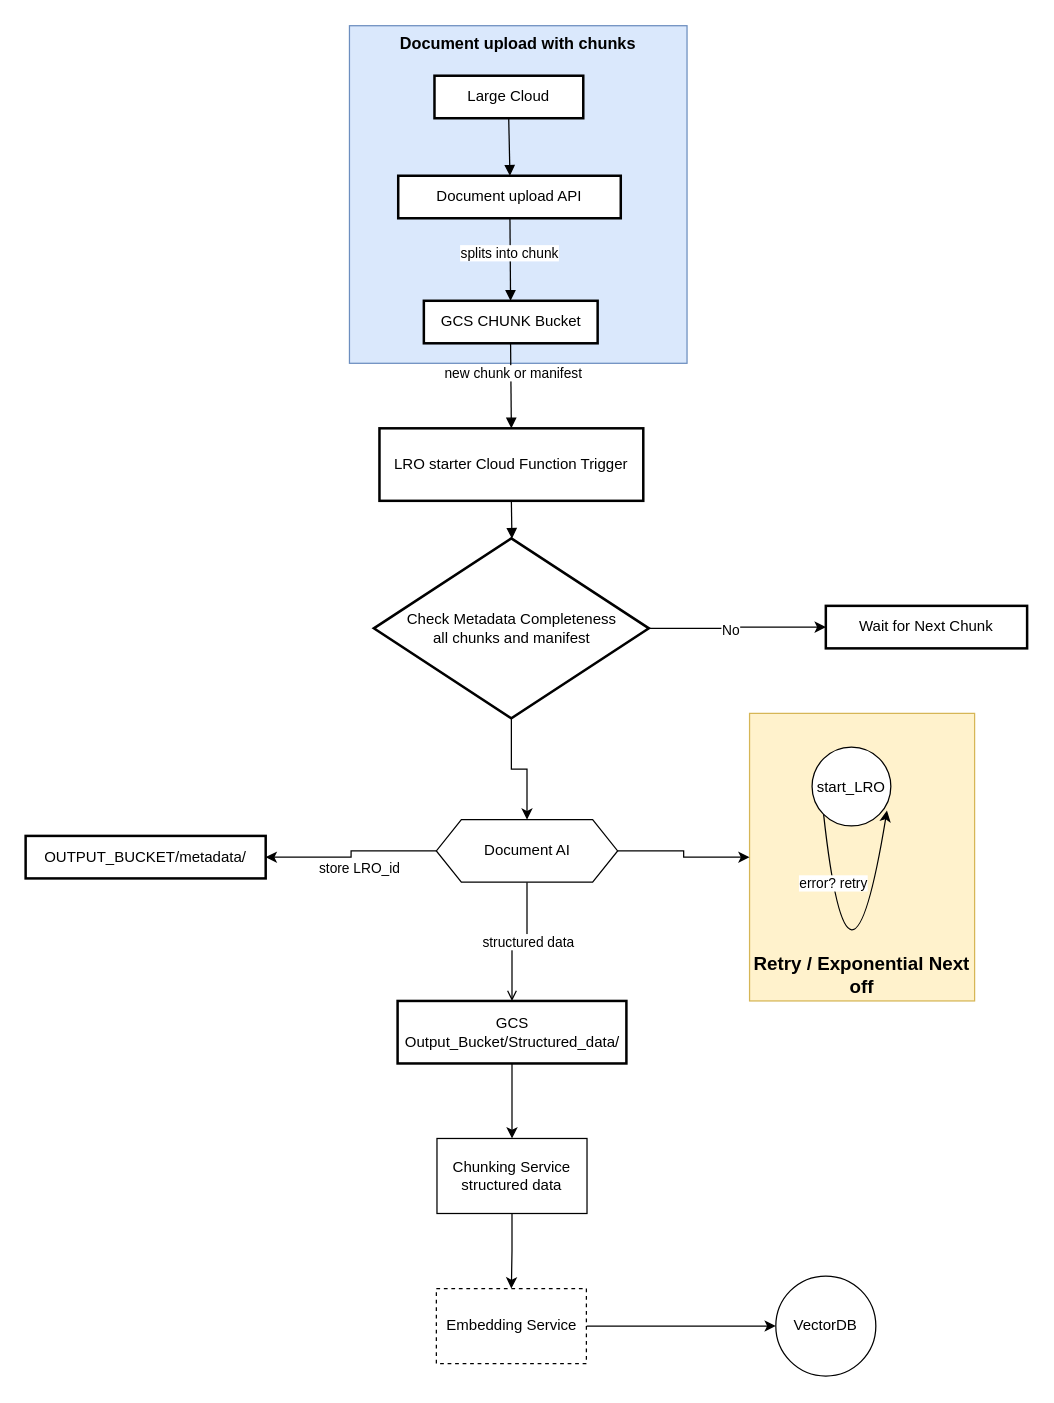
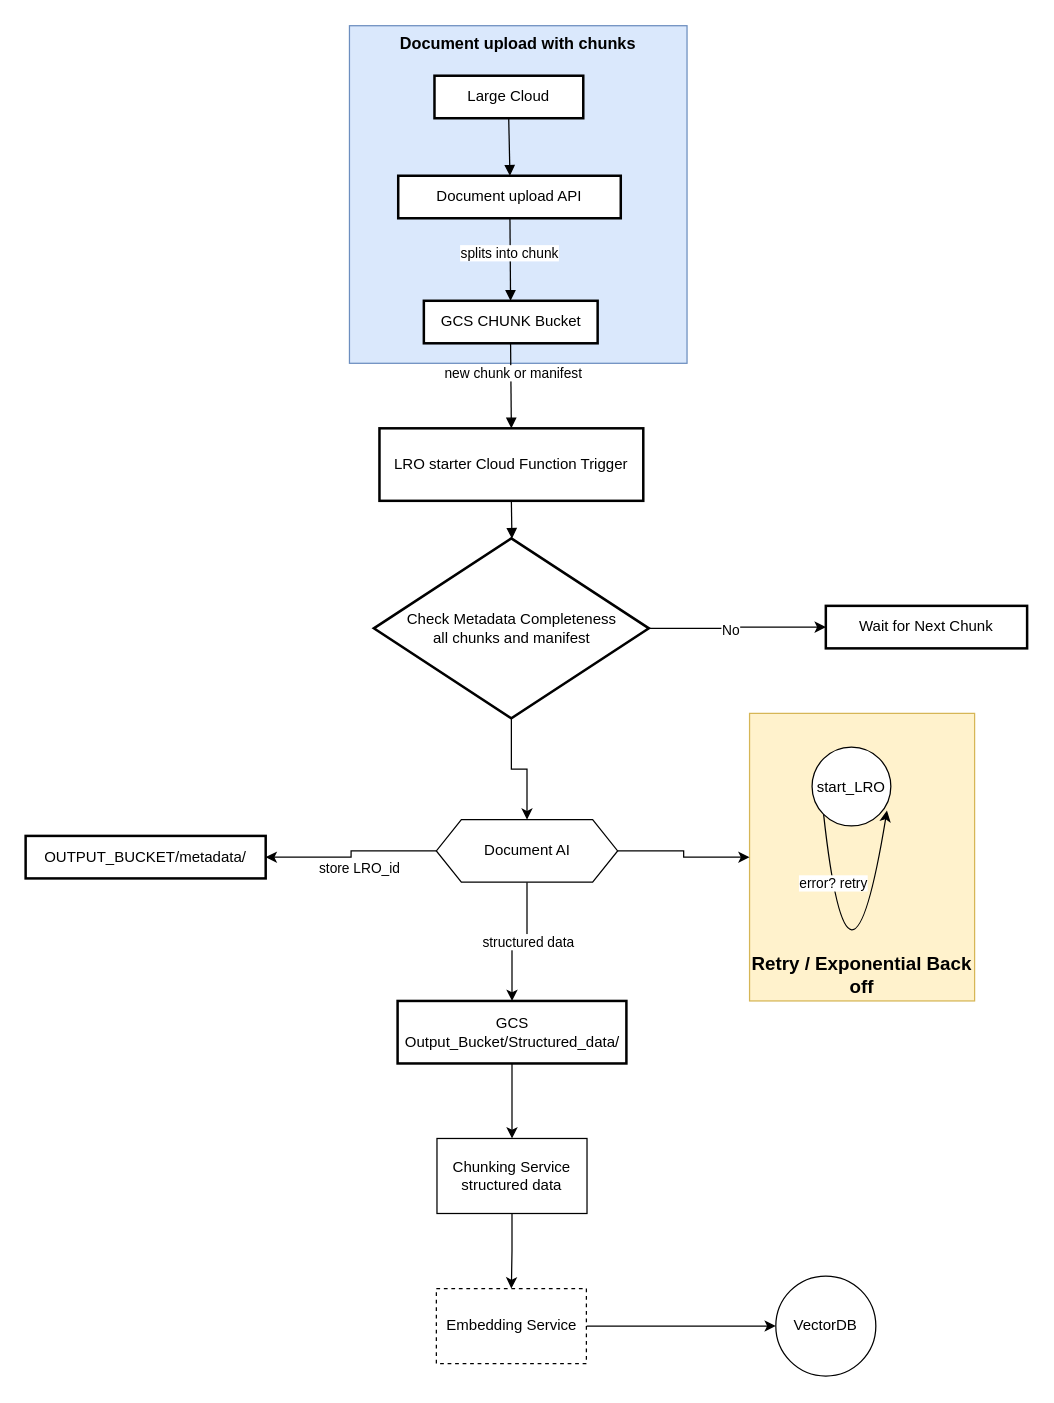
node "Retry / Exponential Next off": label "Retry / Exponential Next off" -> "Retry / Exponential Back off"
edge "Document AI" -> "GCS Output_Bucket/Structured_data/": arrowhead open -> classic
